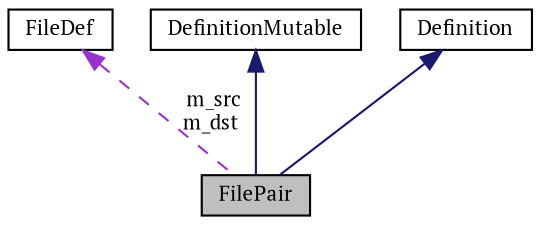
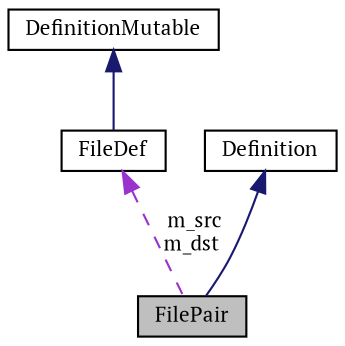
edge "FilePair" -> "DefinitionMutable": now "FileDef" -> "DefinitionMutable"
